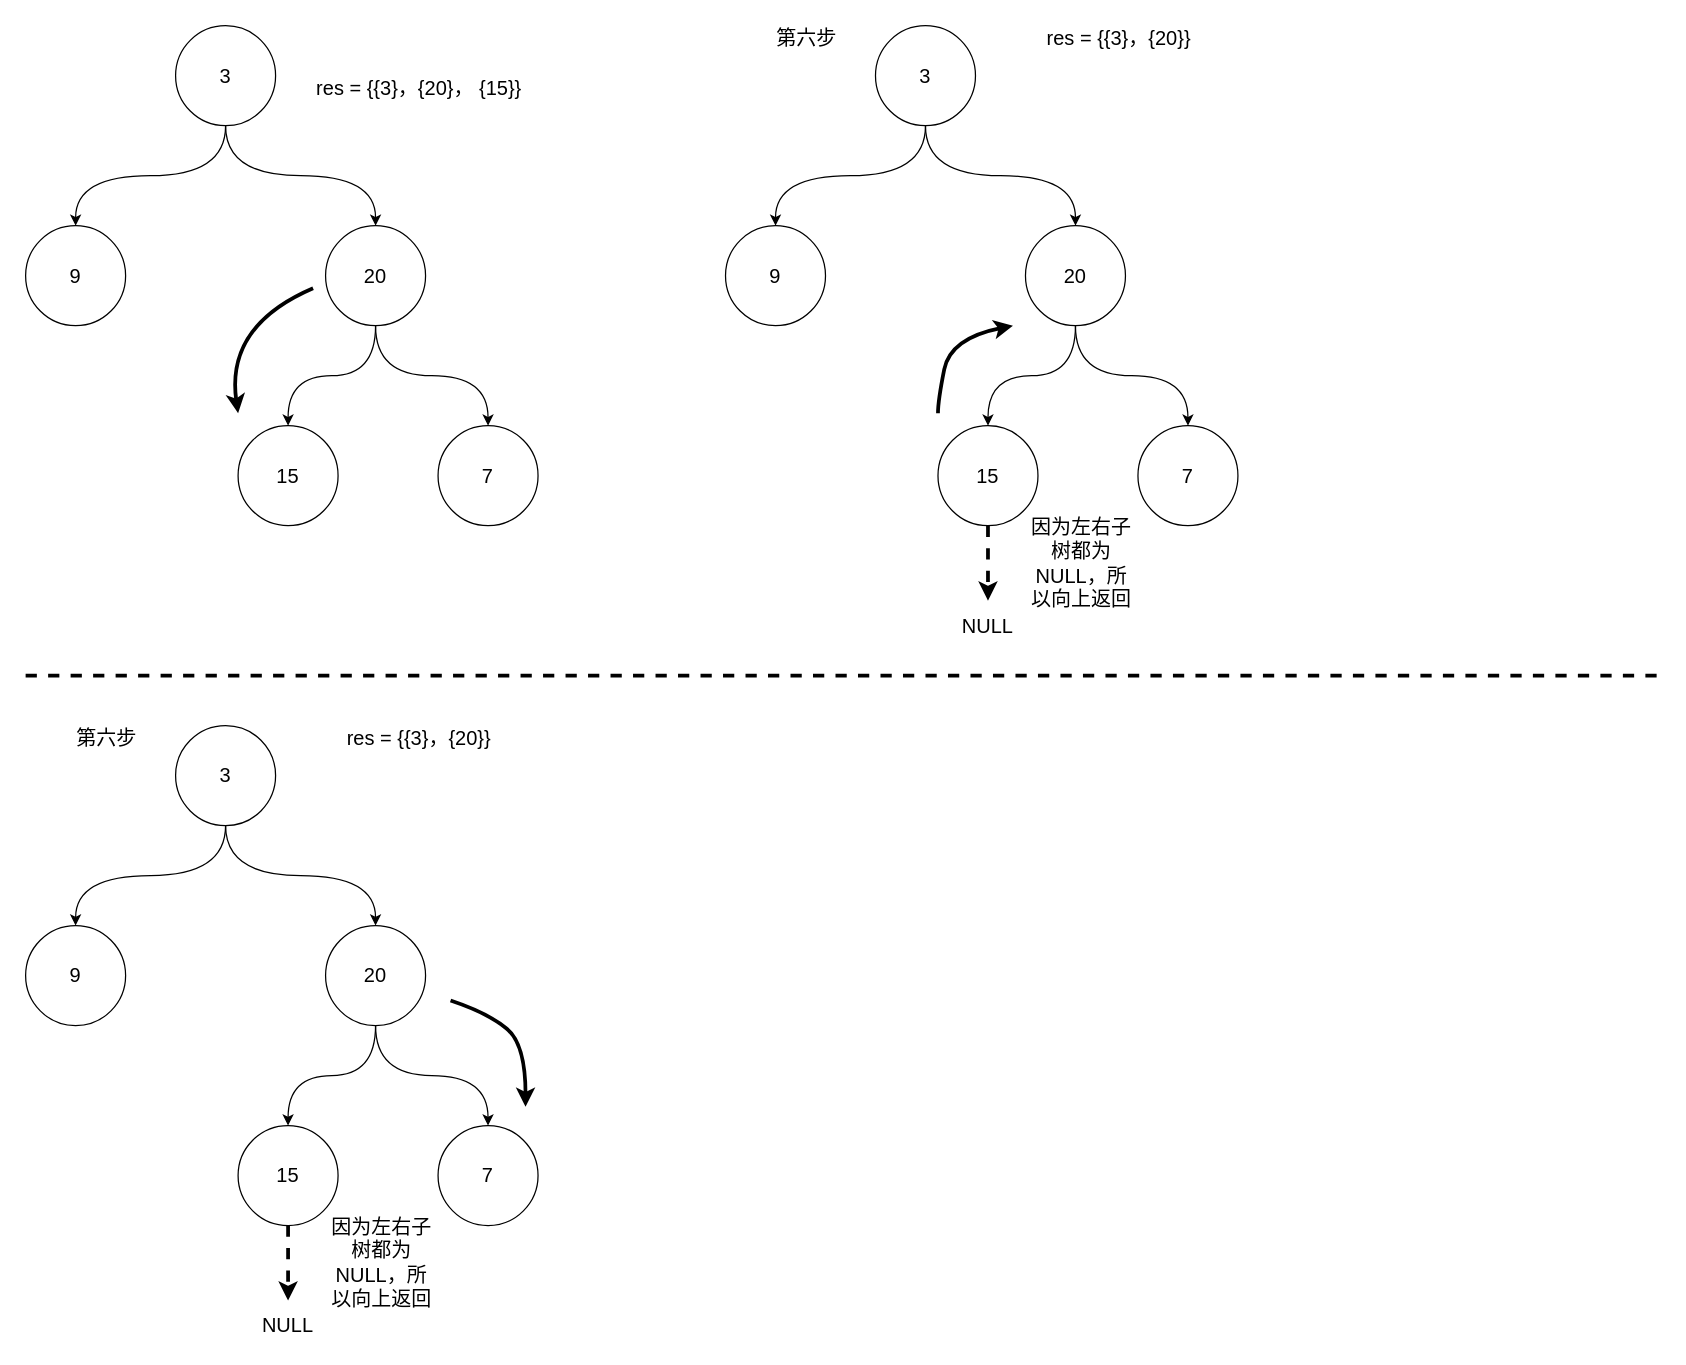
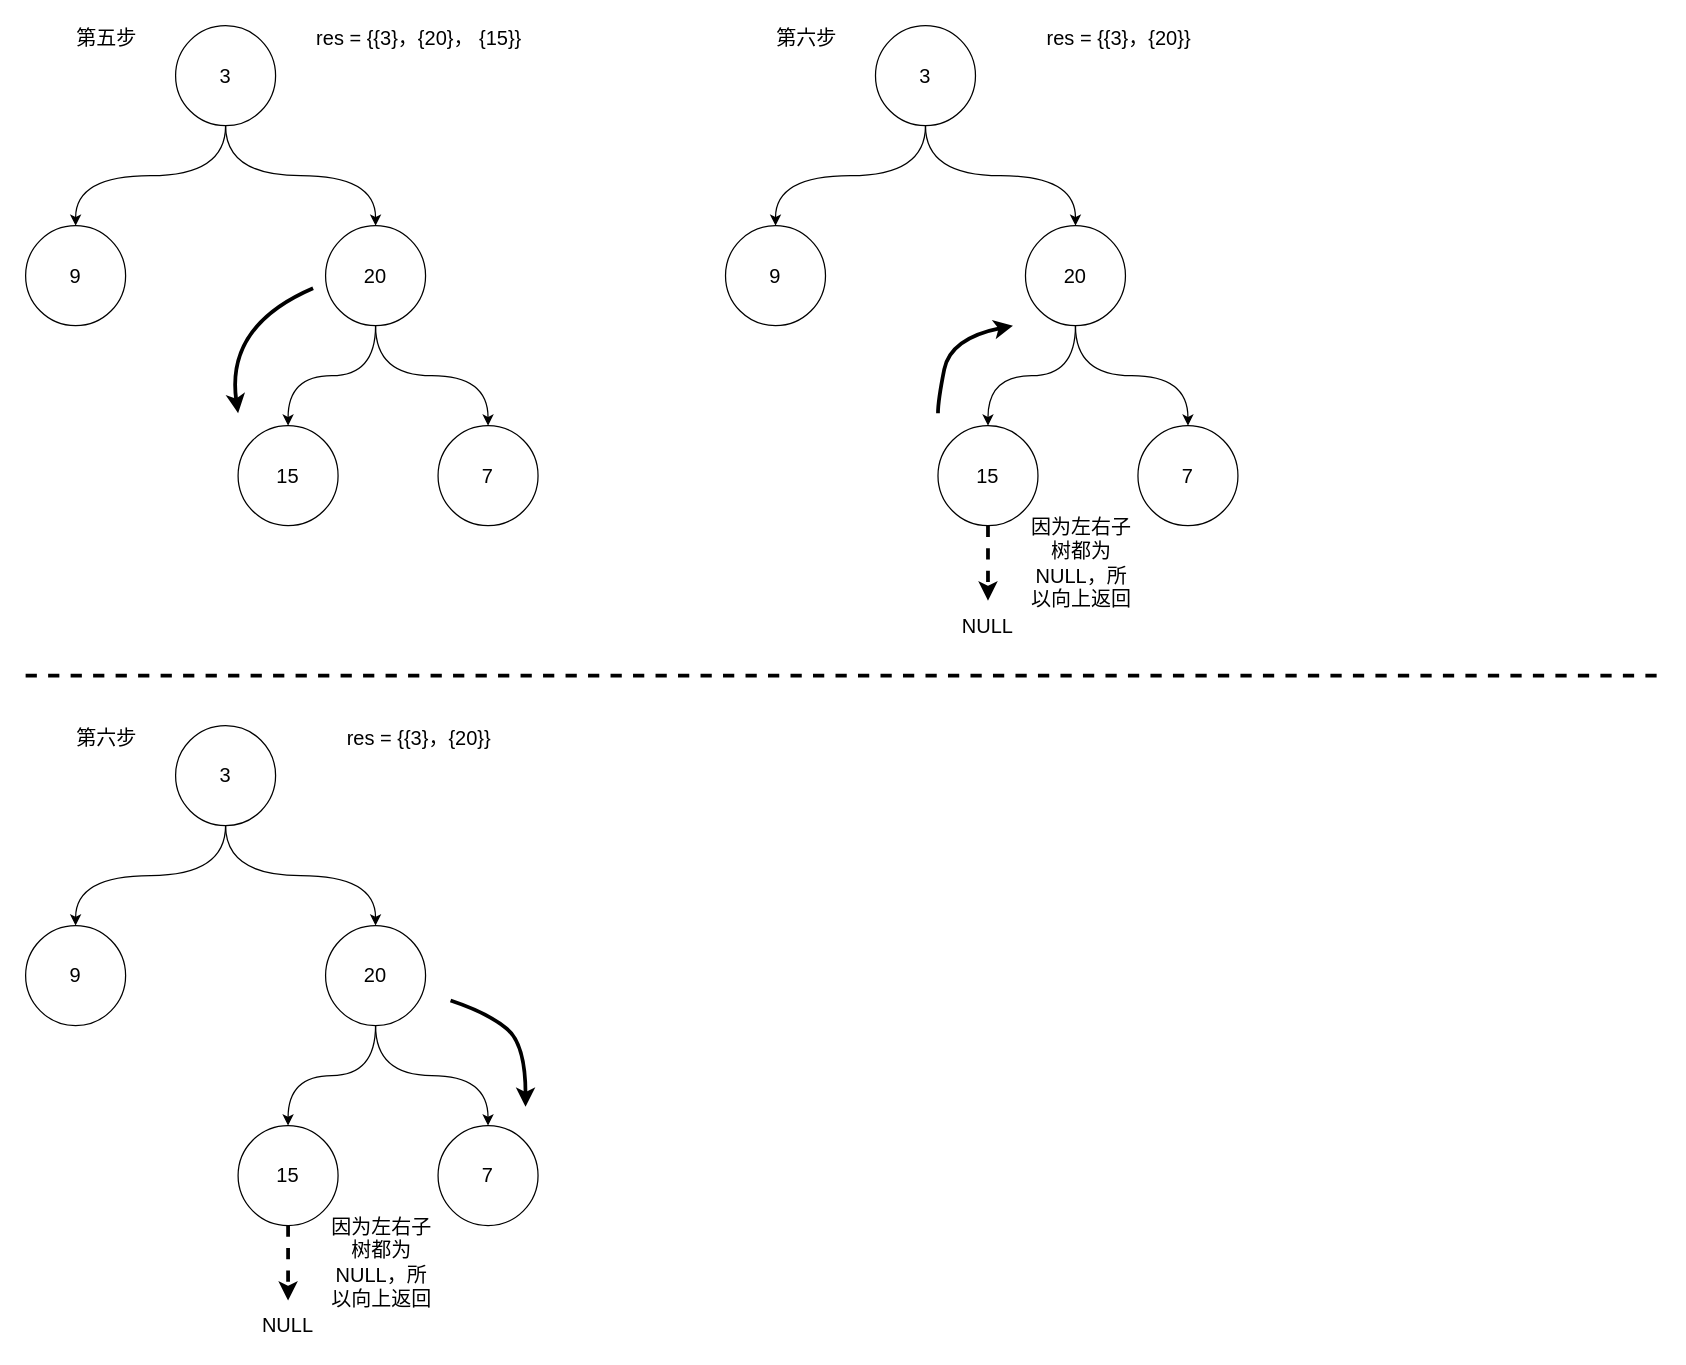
node "第五步": added
node "res = {{3}，{20}， {15}}": moved (419, 88) -> (419, 38)
